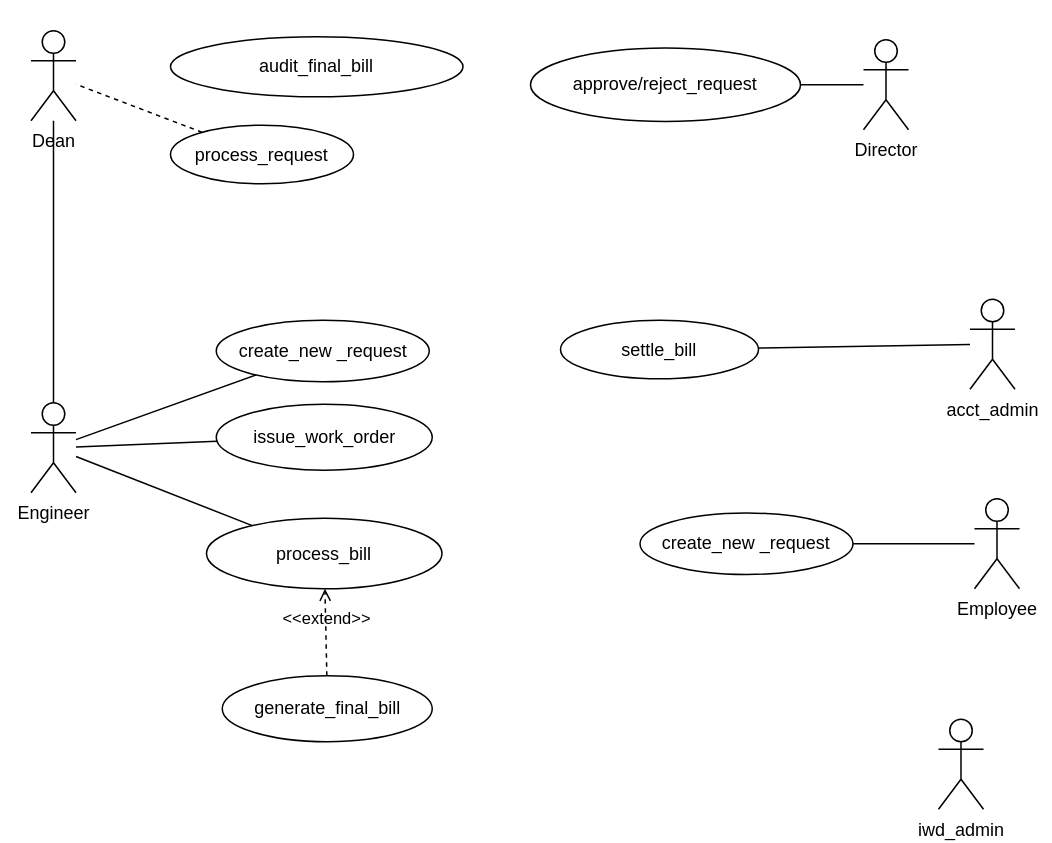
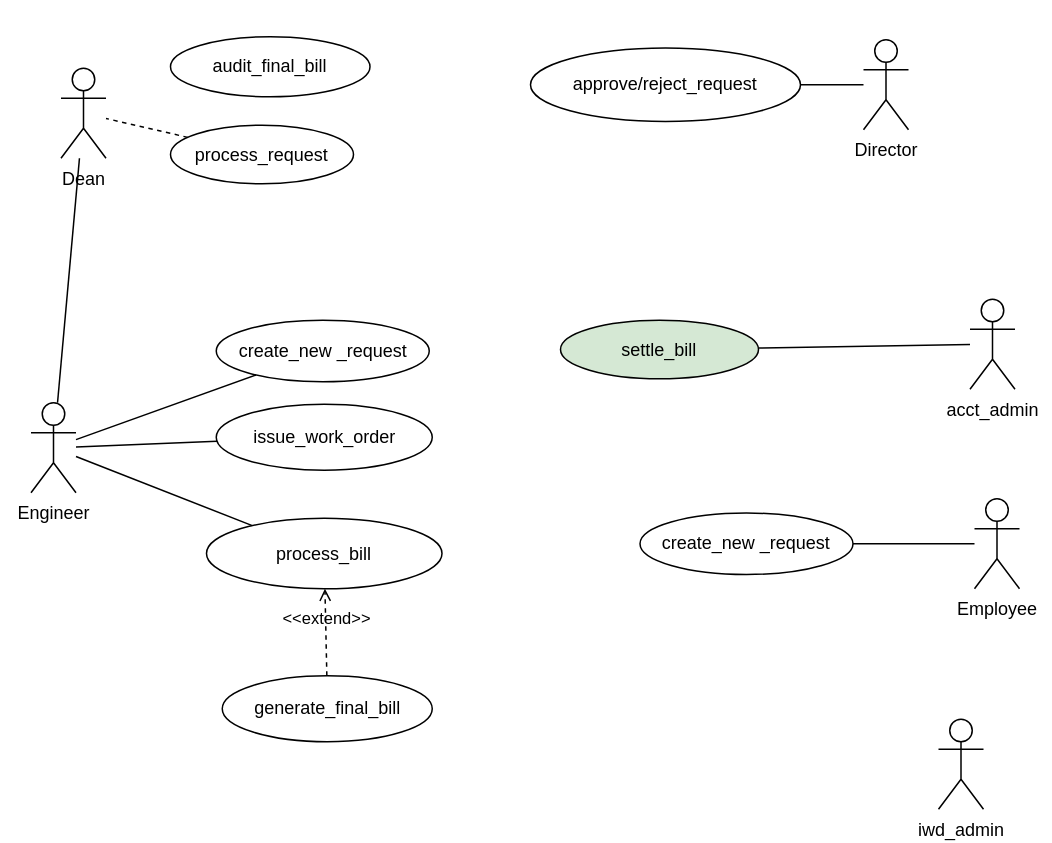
node "audit_final_bill": size 293x60 -> 200x60
node "Dean": moved (53, 76) -> (83, 113)
node "settle_bill": fillcolor #ffffff -> #d5e8d4
